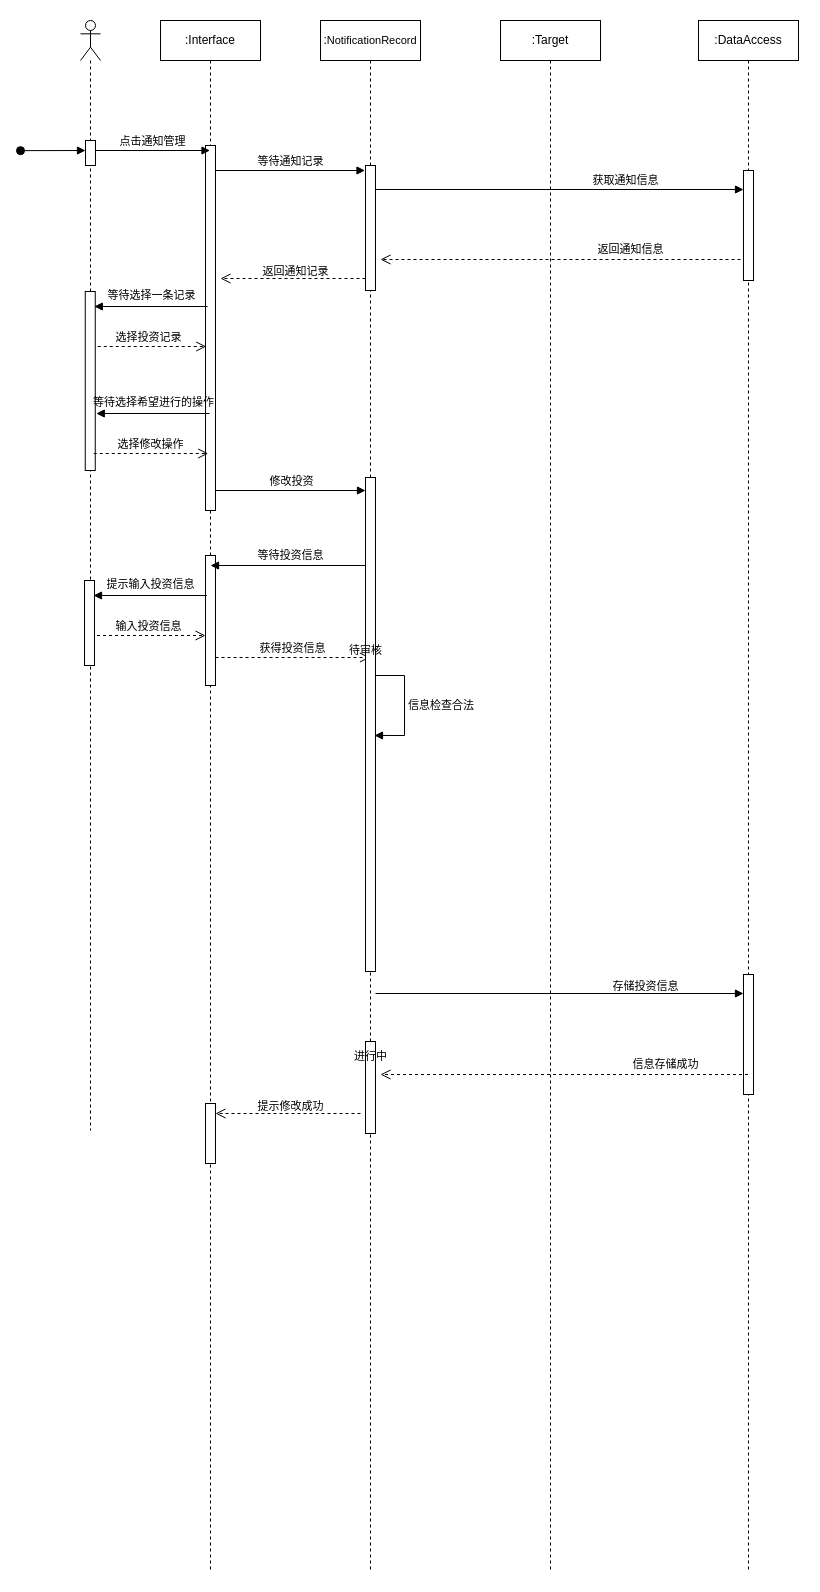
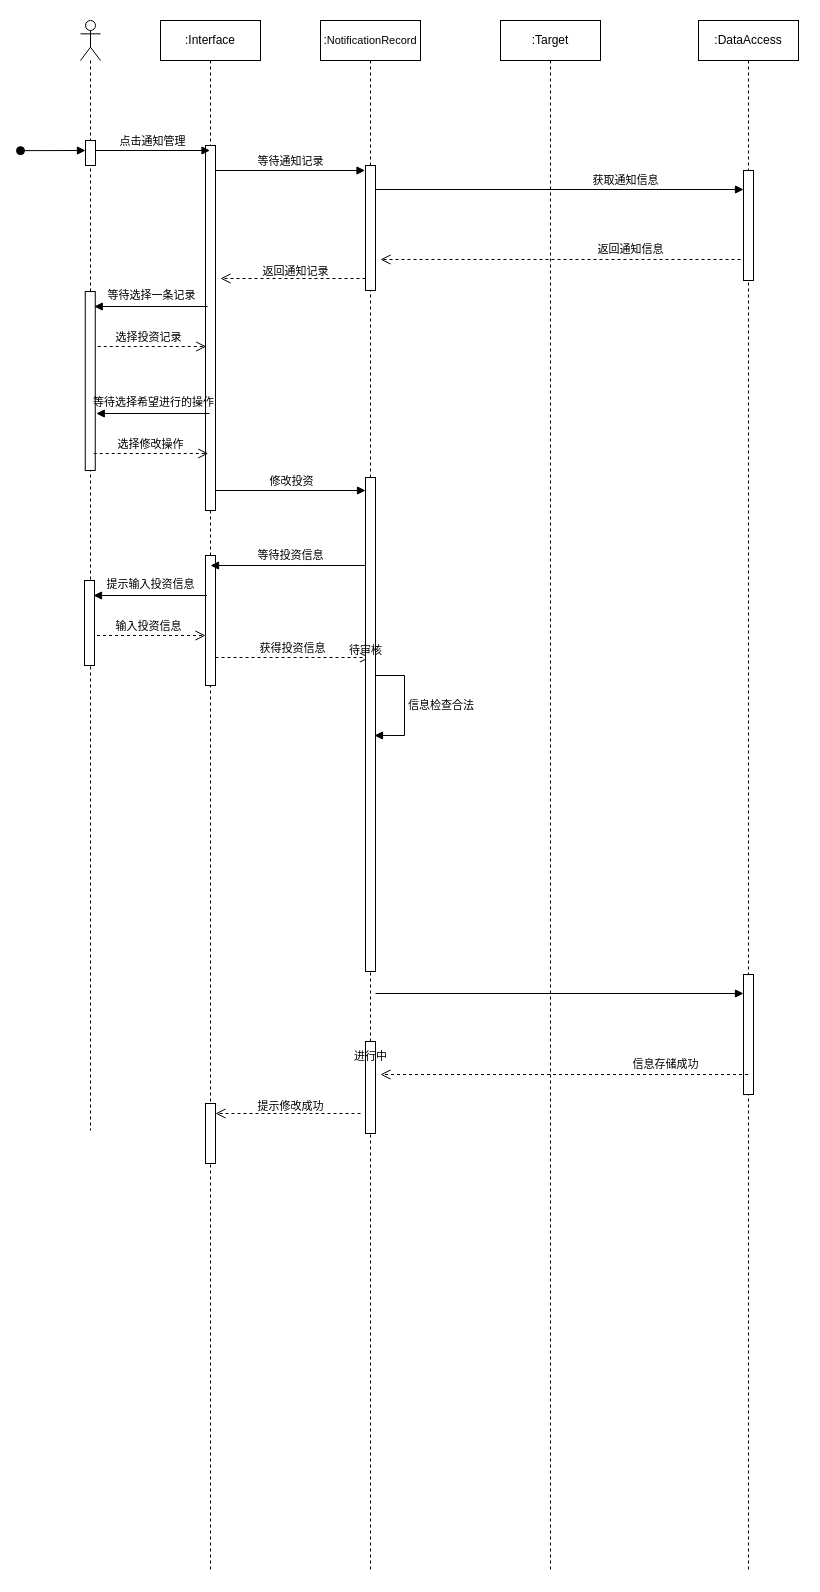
node "存储投资信息": removed
